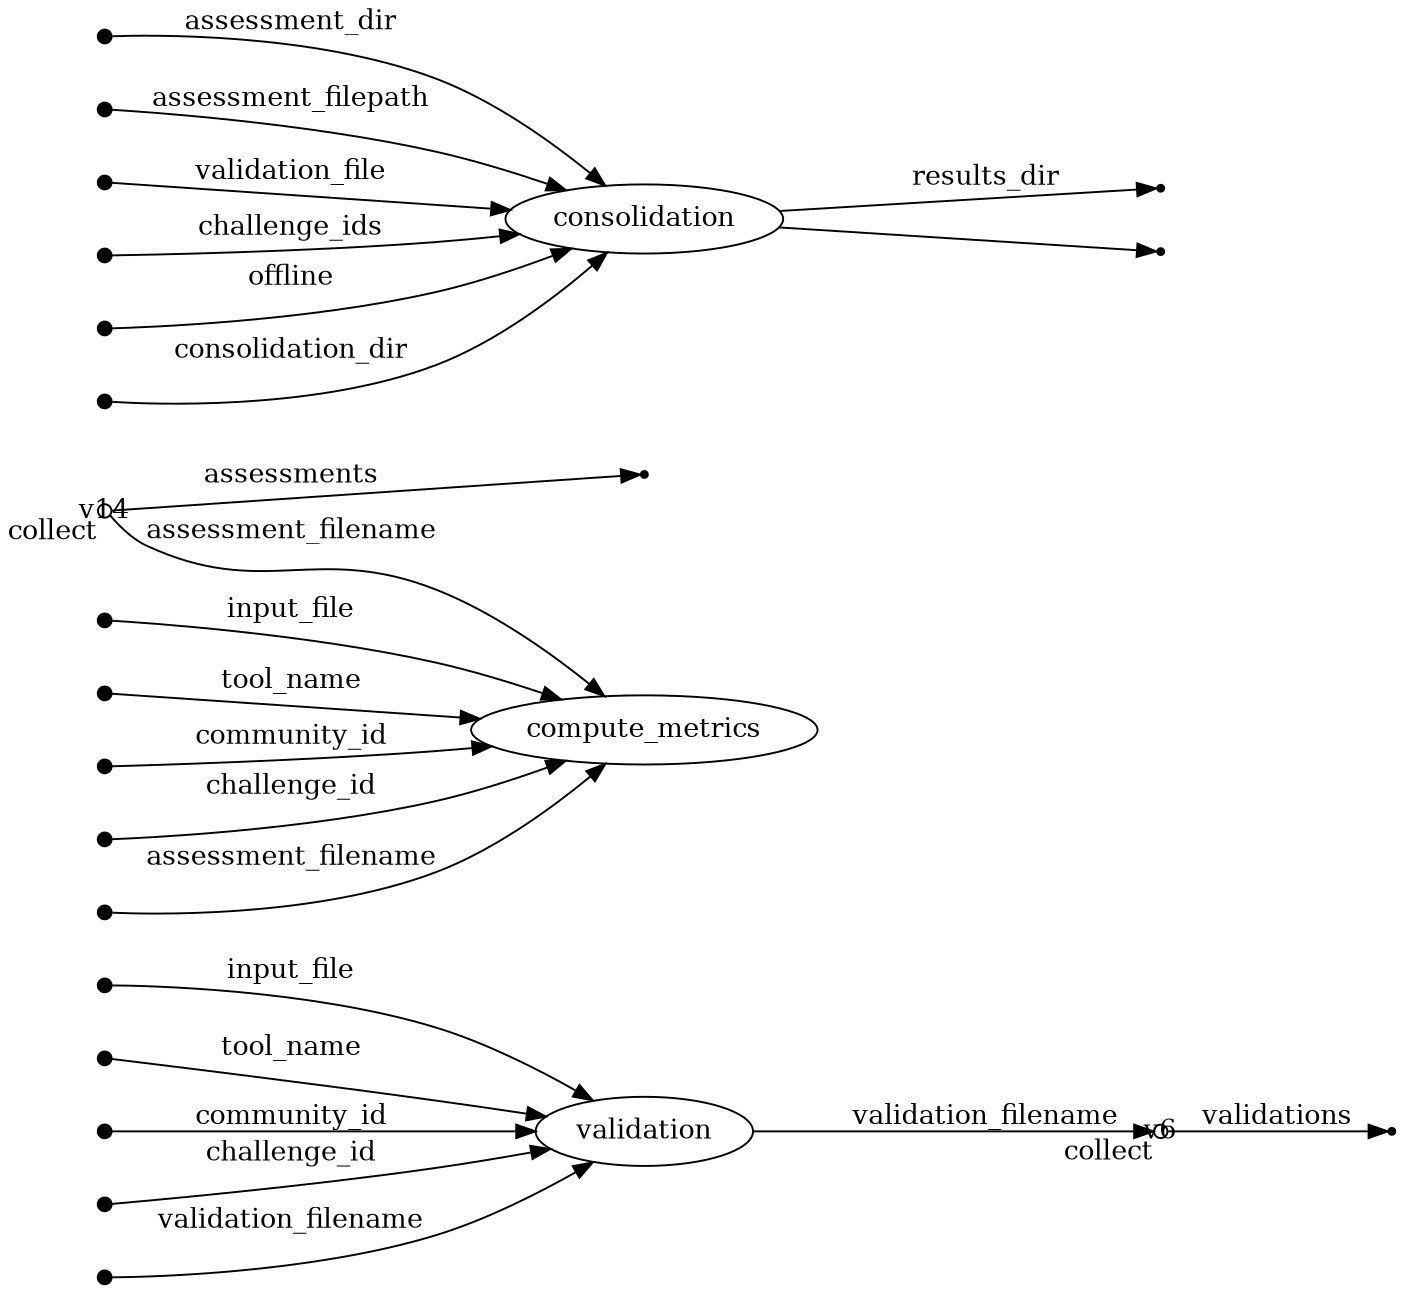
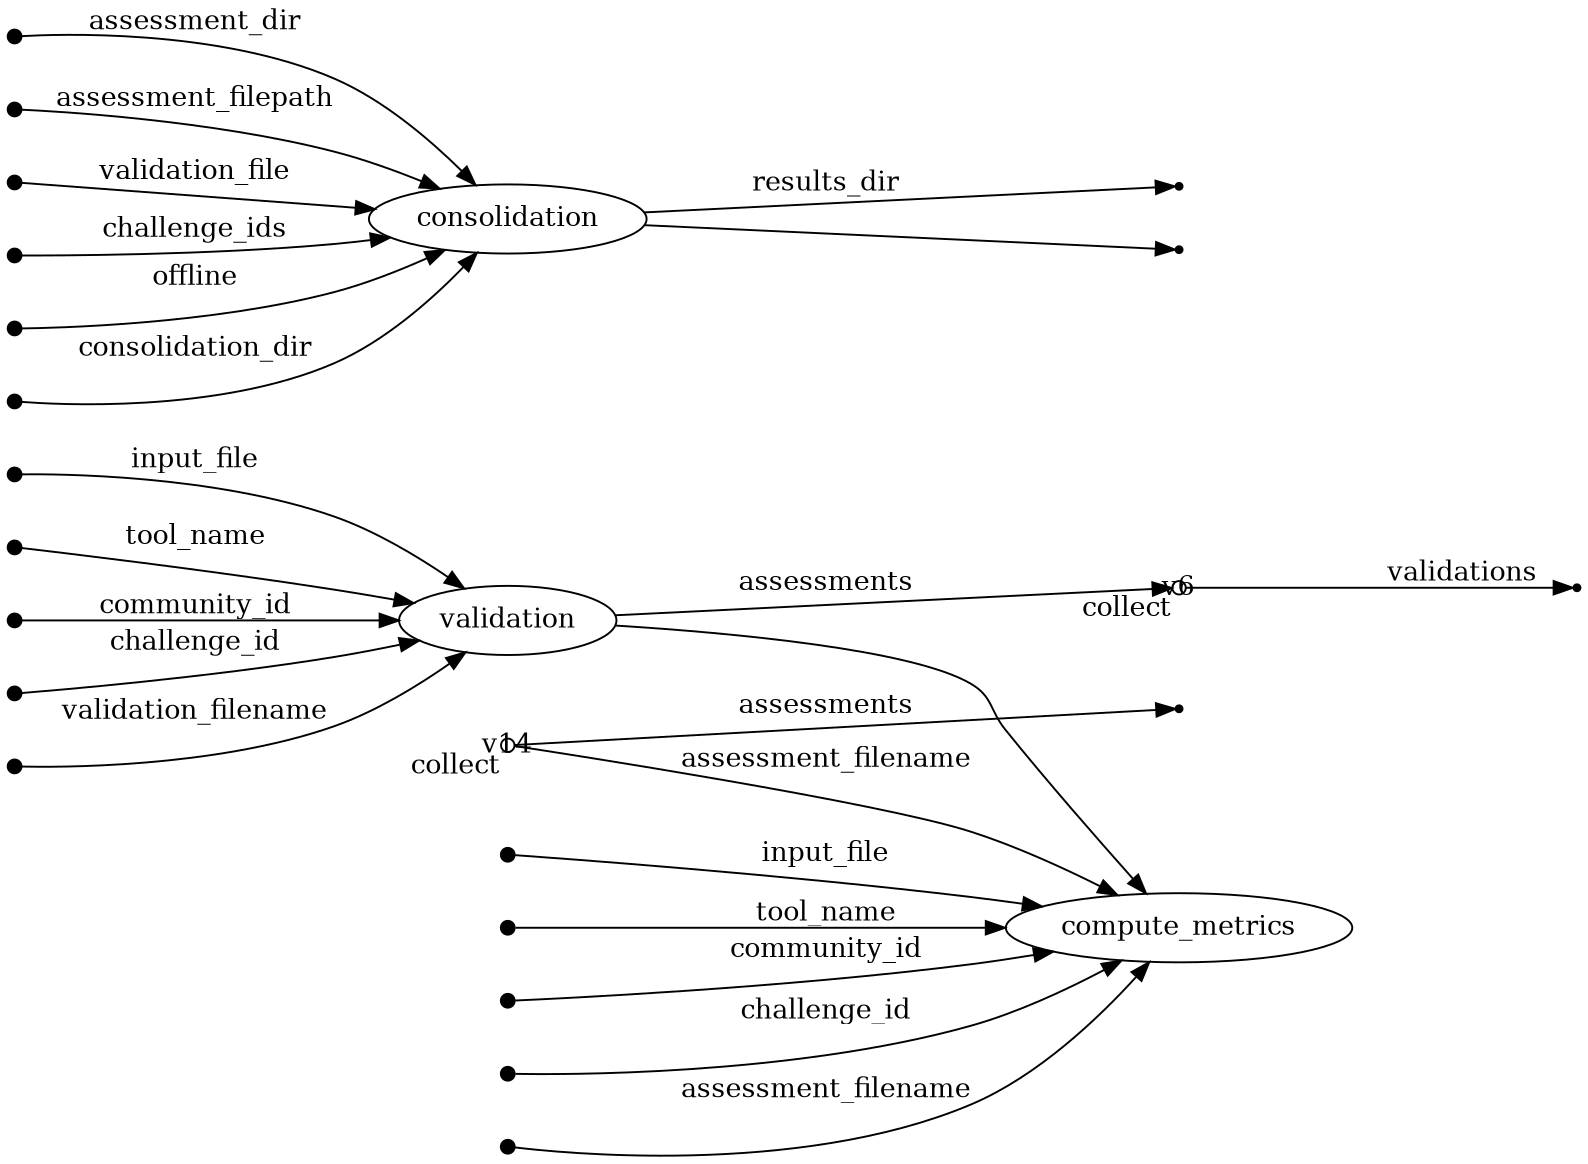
edge "validation" -> "compute_metrics": added
edge "validation" -> "v6 collect": label "validation_filename" -> "assessments"
